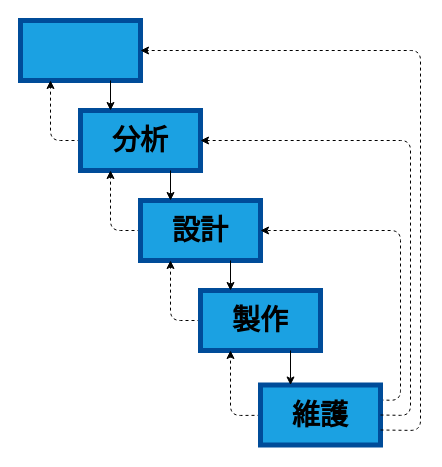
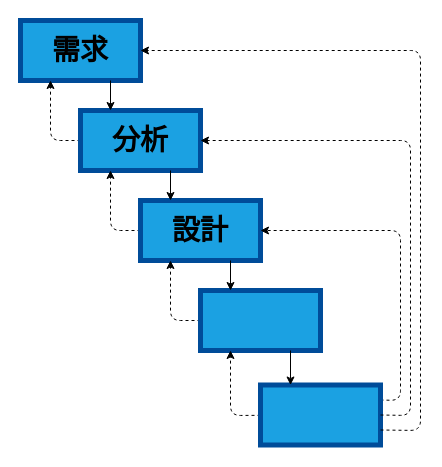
node "需求": added
node "製作": removed
node "維護": removed
